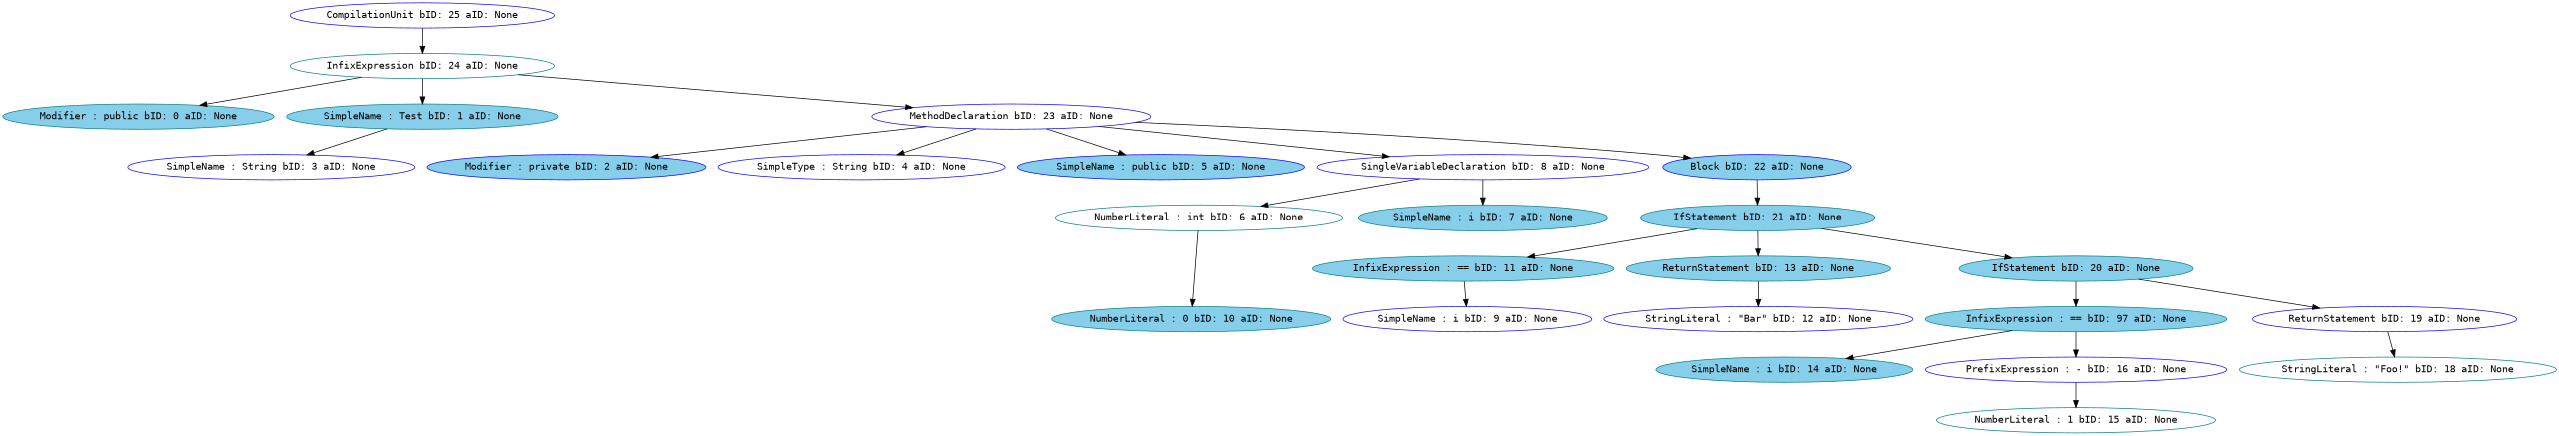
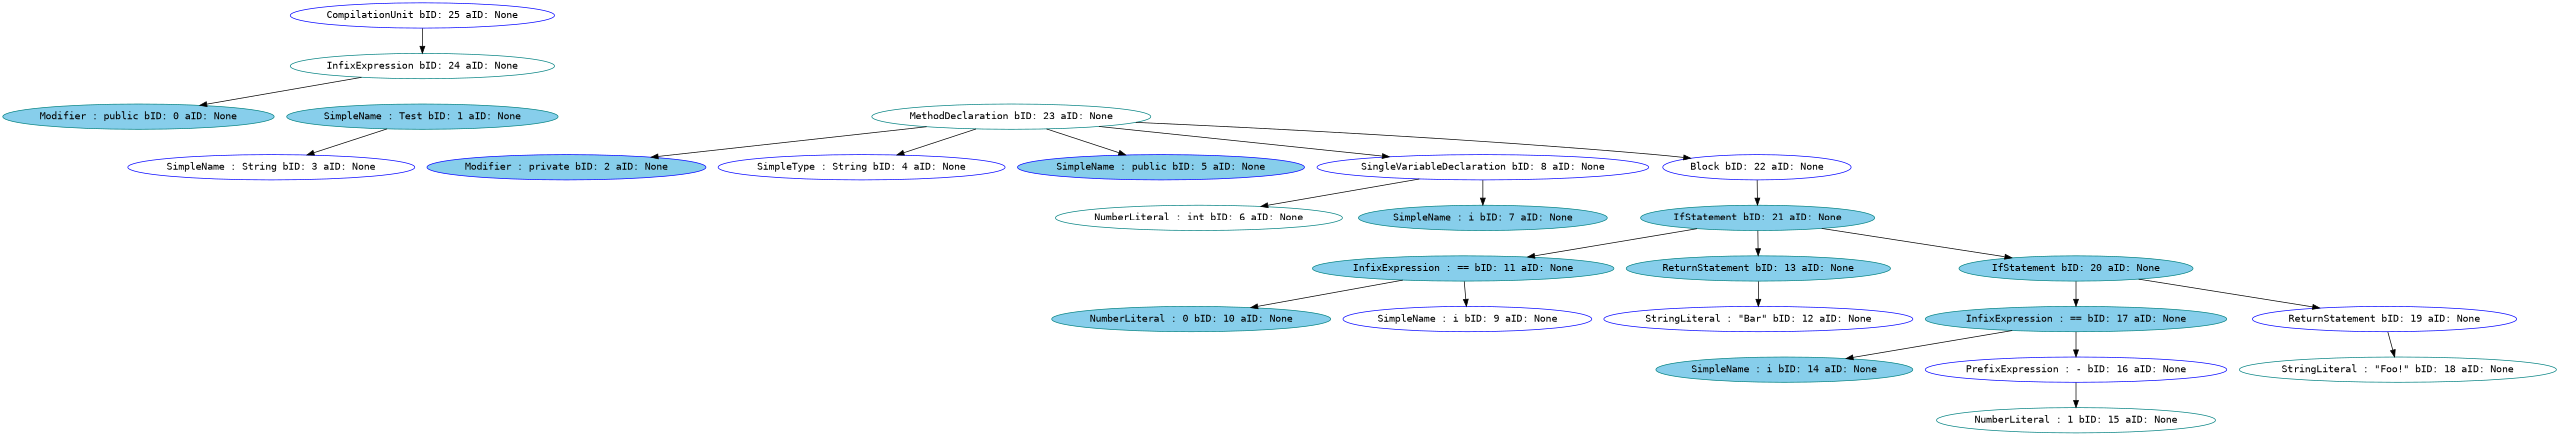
edge "InfixExpression bID: 24 aID: None" -> "SimpleName : Test bID: 1 aID: None": removed
edge "InfixExpression bID: 24 aID: None" -> "MethodDeclaration bID: 23 aID: None": removed
node "MethodDeclaration bID: 23 aID: None": color blue -> teal
node "Block bID: 22 aID: None": fillcolor skyblue -> white
edge "NumberLiteral : int bID: 6 aID: None" -> "NumberLiteral : 0 bID: 10 aID: None": now "InfixExpression : == bID: 11 aID: None" -> "NumberLiteral : 0 bID: 10 aID: None"
node "InfixExpression : == bID: 97 aID: None": label "InfixExpression : == bID: 97 aID: None" -> "InfixExpression : == bID: 17 aID: None"
